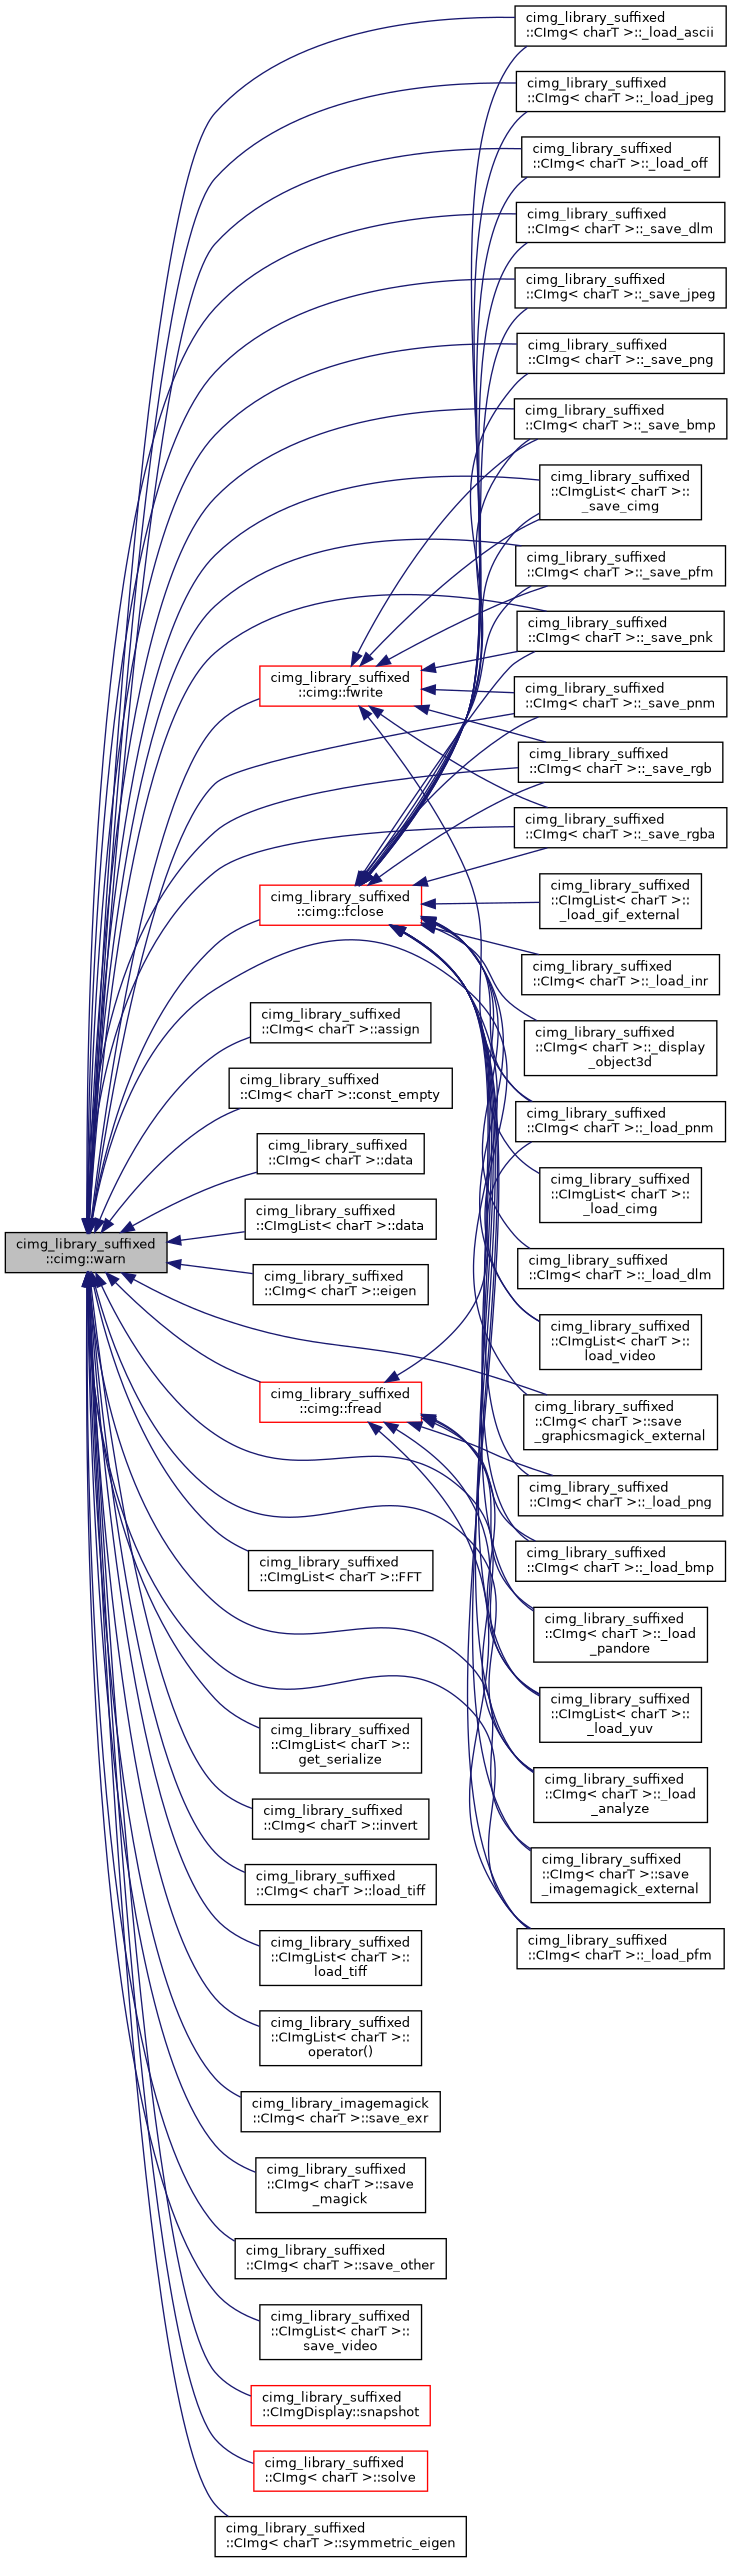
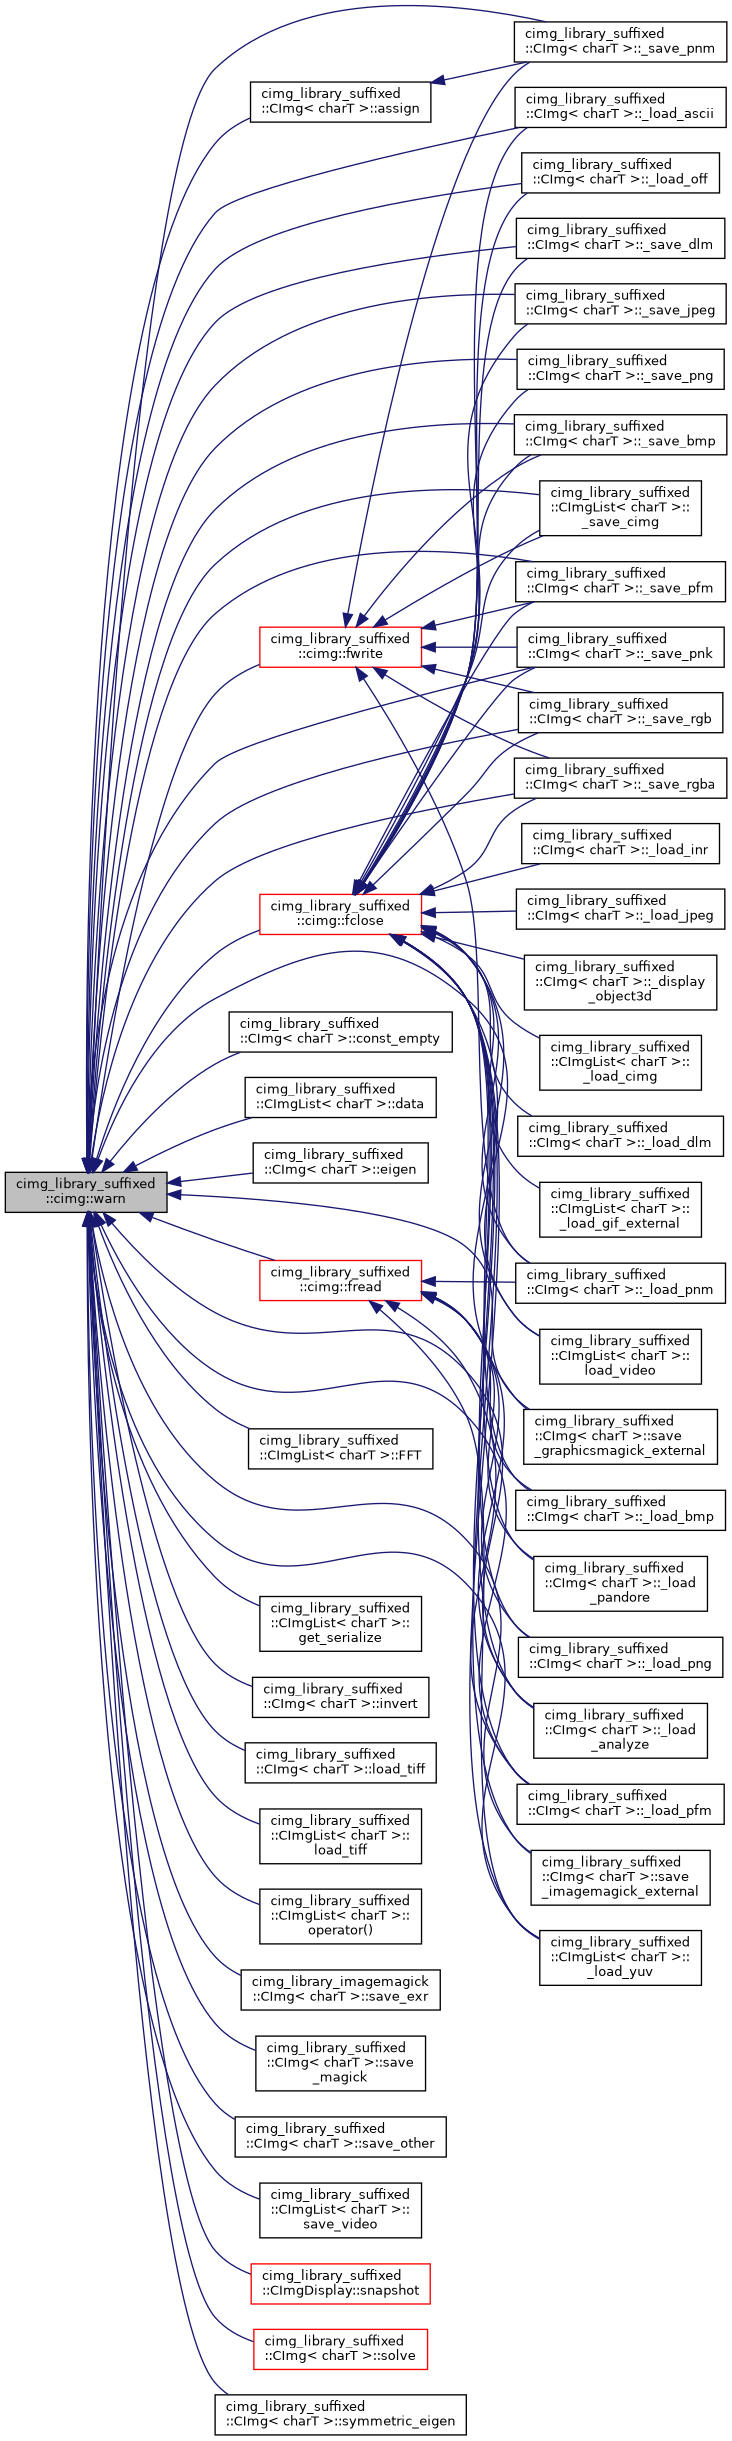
edge "cimg_library_suffixed ::CImg< charT >::_load_jpeg" -> "cimg_library_suffixed ::cimg::warn": removed
edge "cimg_library_suffixed ::CImg< charT >::_save_pnm" -> "cimg_library_suffixed ::cimg::fclose": now "cimg_library_suffixed ::CImg< charT >::_save_pnm" -> "cimg_library_suffixed ::CImg< charT >::assign"
node "cimg_library_suffixed ::CImg< charT >::data": removed
